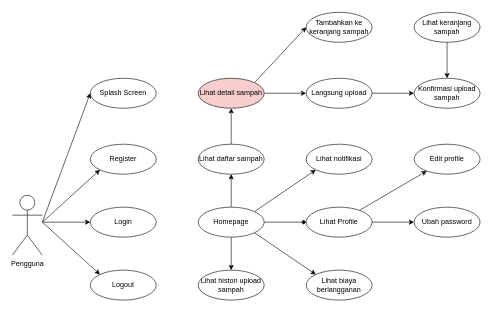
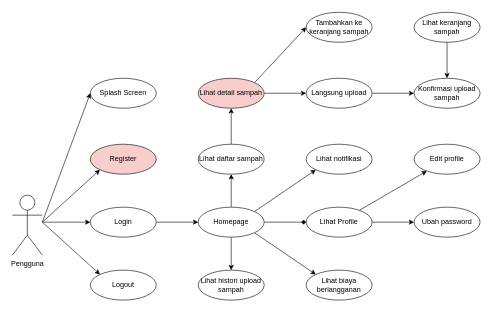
node "Register": fillcolor #ffffff -> #f8cecc
edge "Login" -> "Homepage": added
